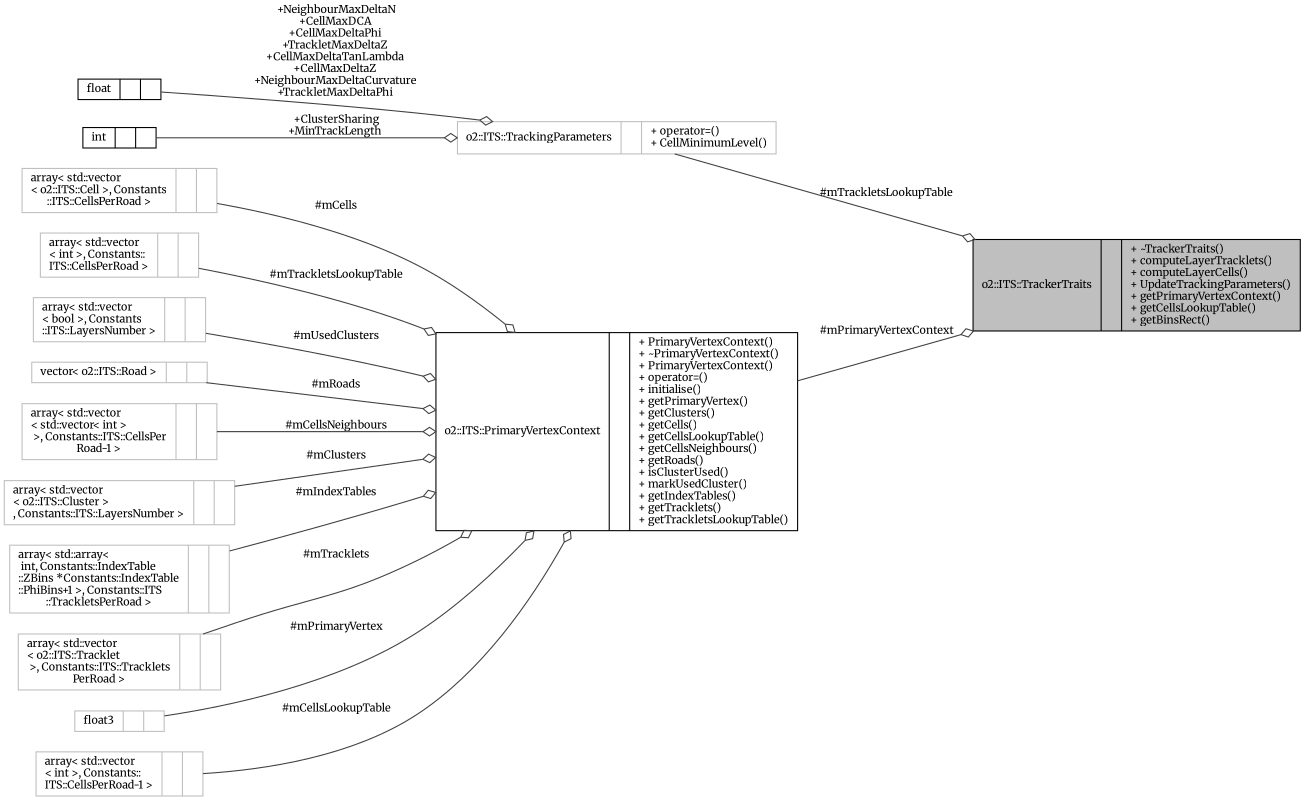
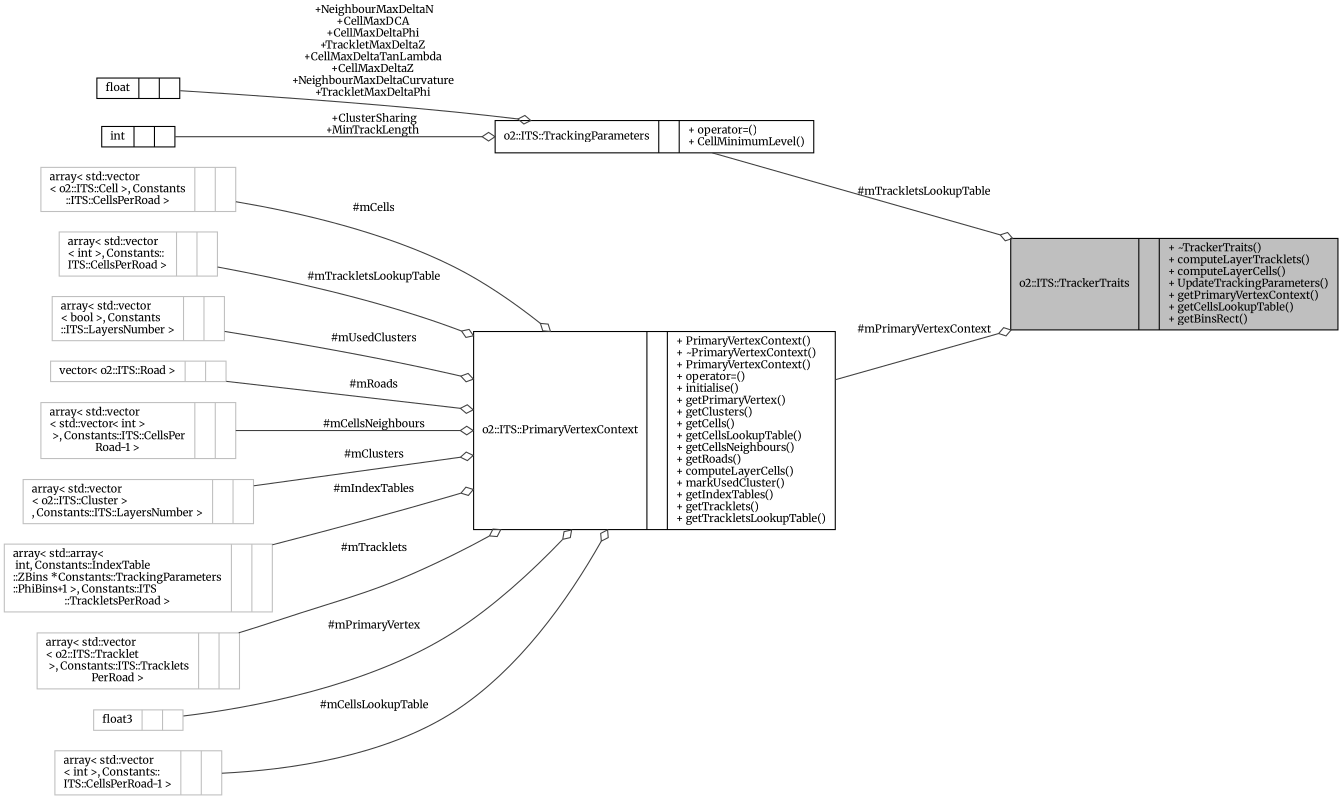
node "o2::ITS::TrackingParameters": color grey75 -> black
node "o2::ITS::PrimaryVertexContext": text "+ isClusterUsed()" -> "+ computeLayerCells()"
node "array< std::array<": text "::ZBins *Constants::IndexTable" -> "::ZBins *Constants::TrackingParameters"
